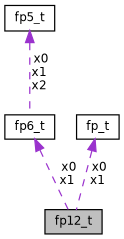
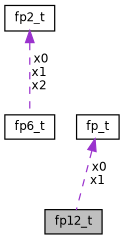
node "fp5_t": label "fp5_t" -> "fp2_t"
edge "fp12_t" -> "fp6_t": removed, label "x0 x1"
